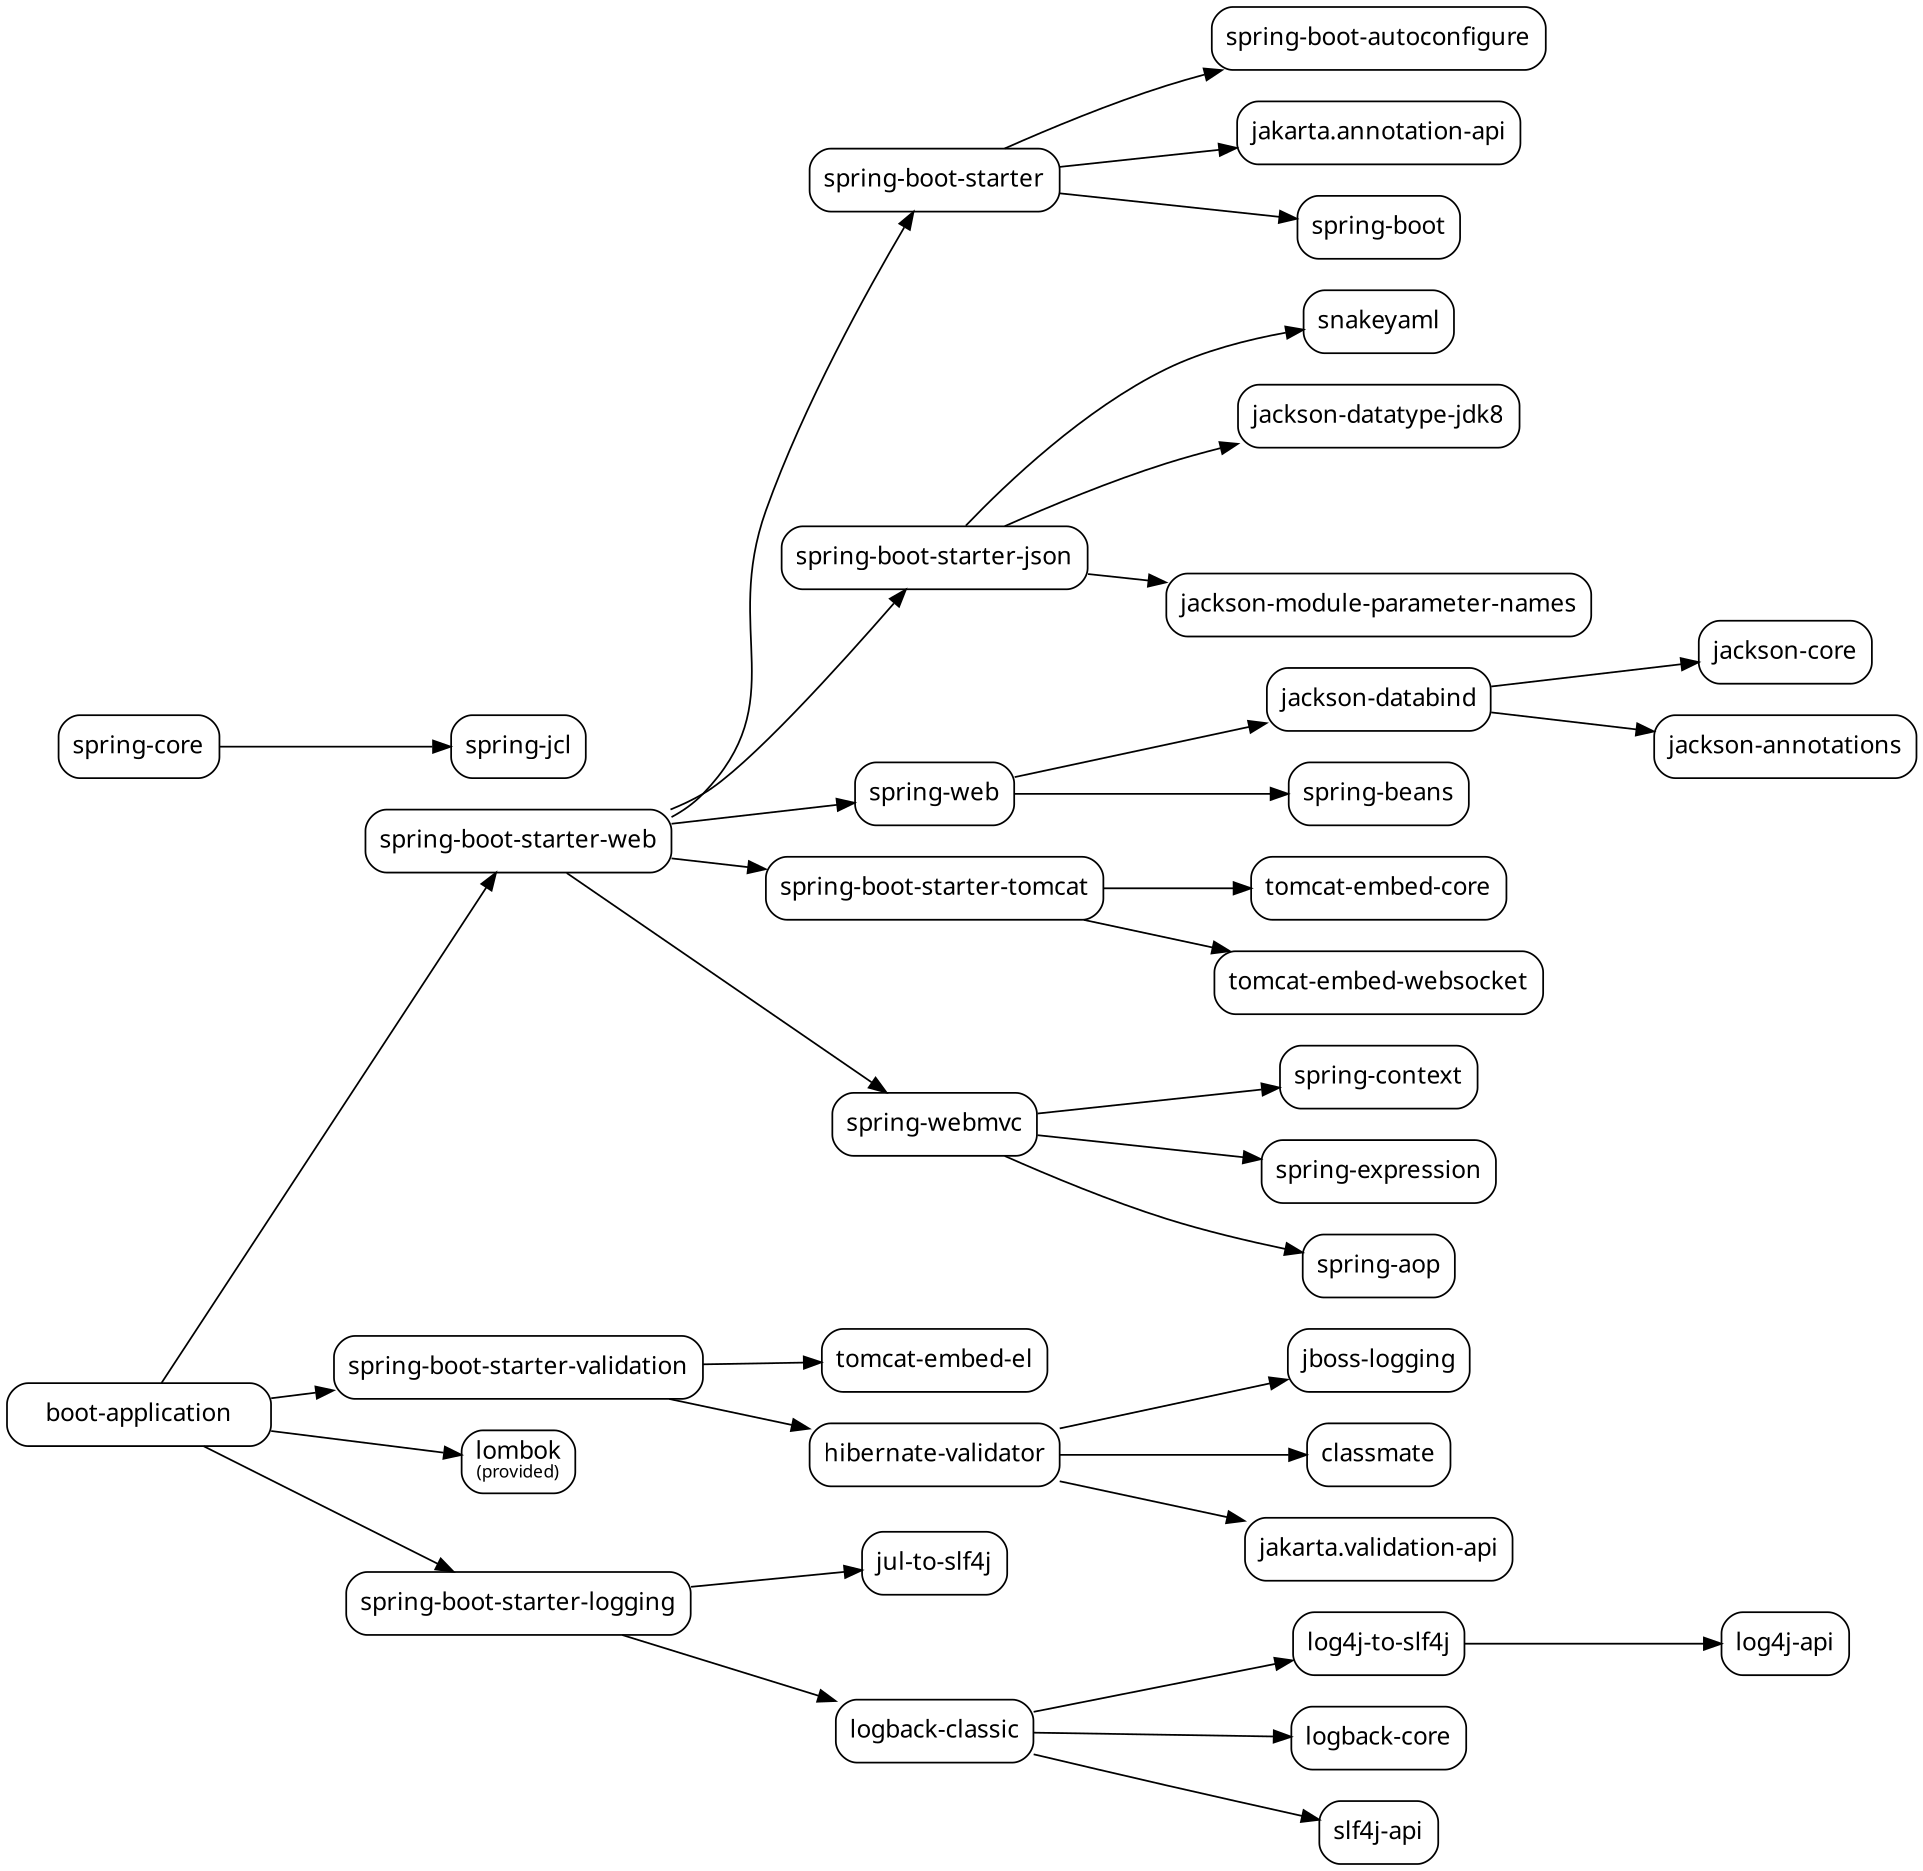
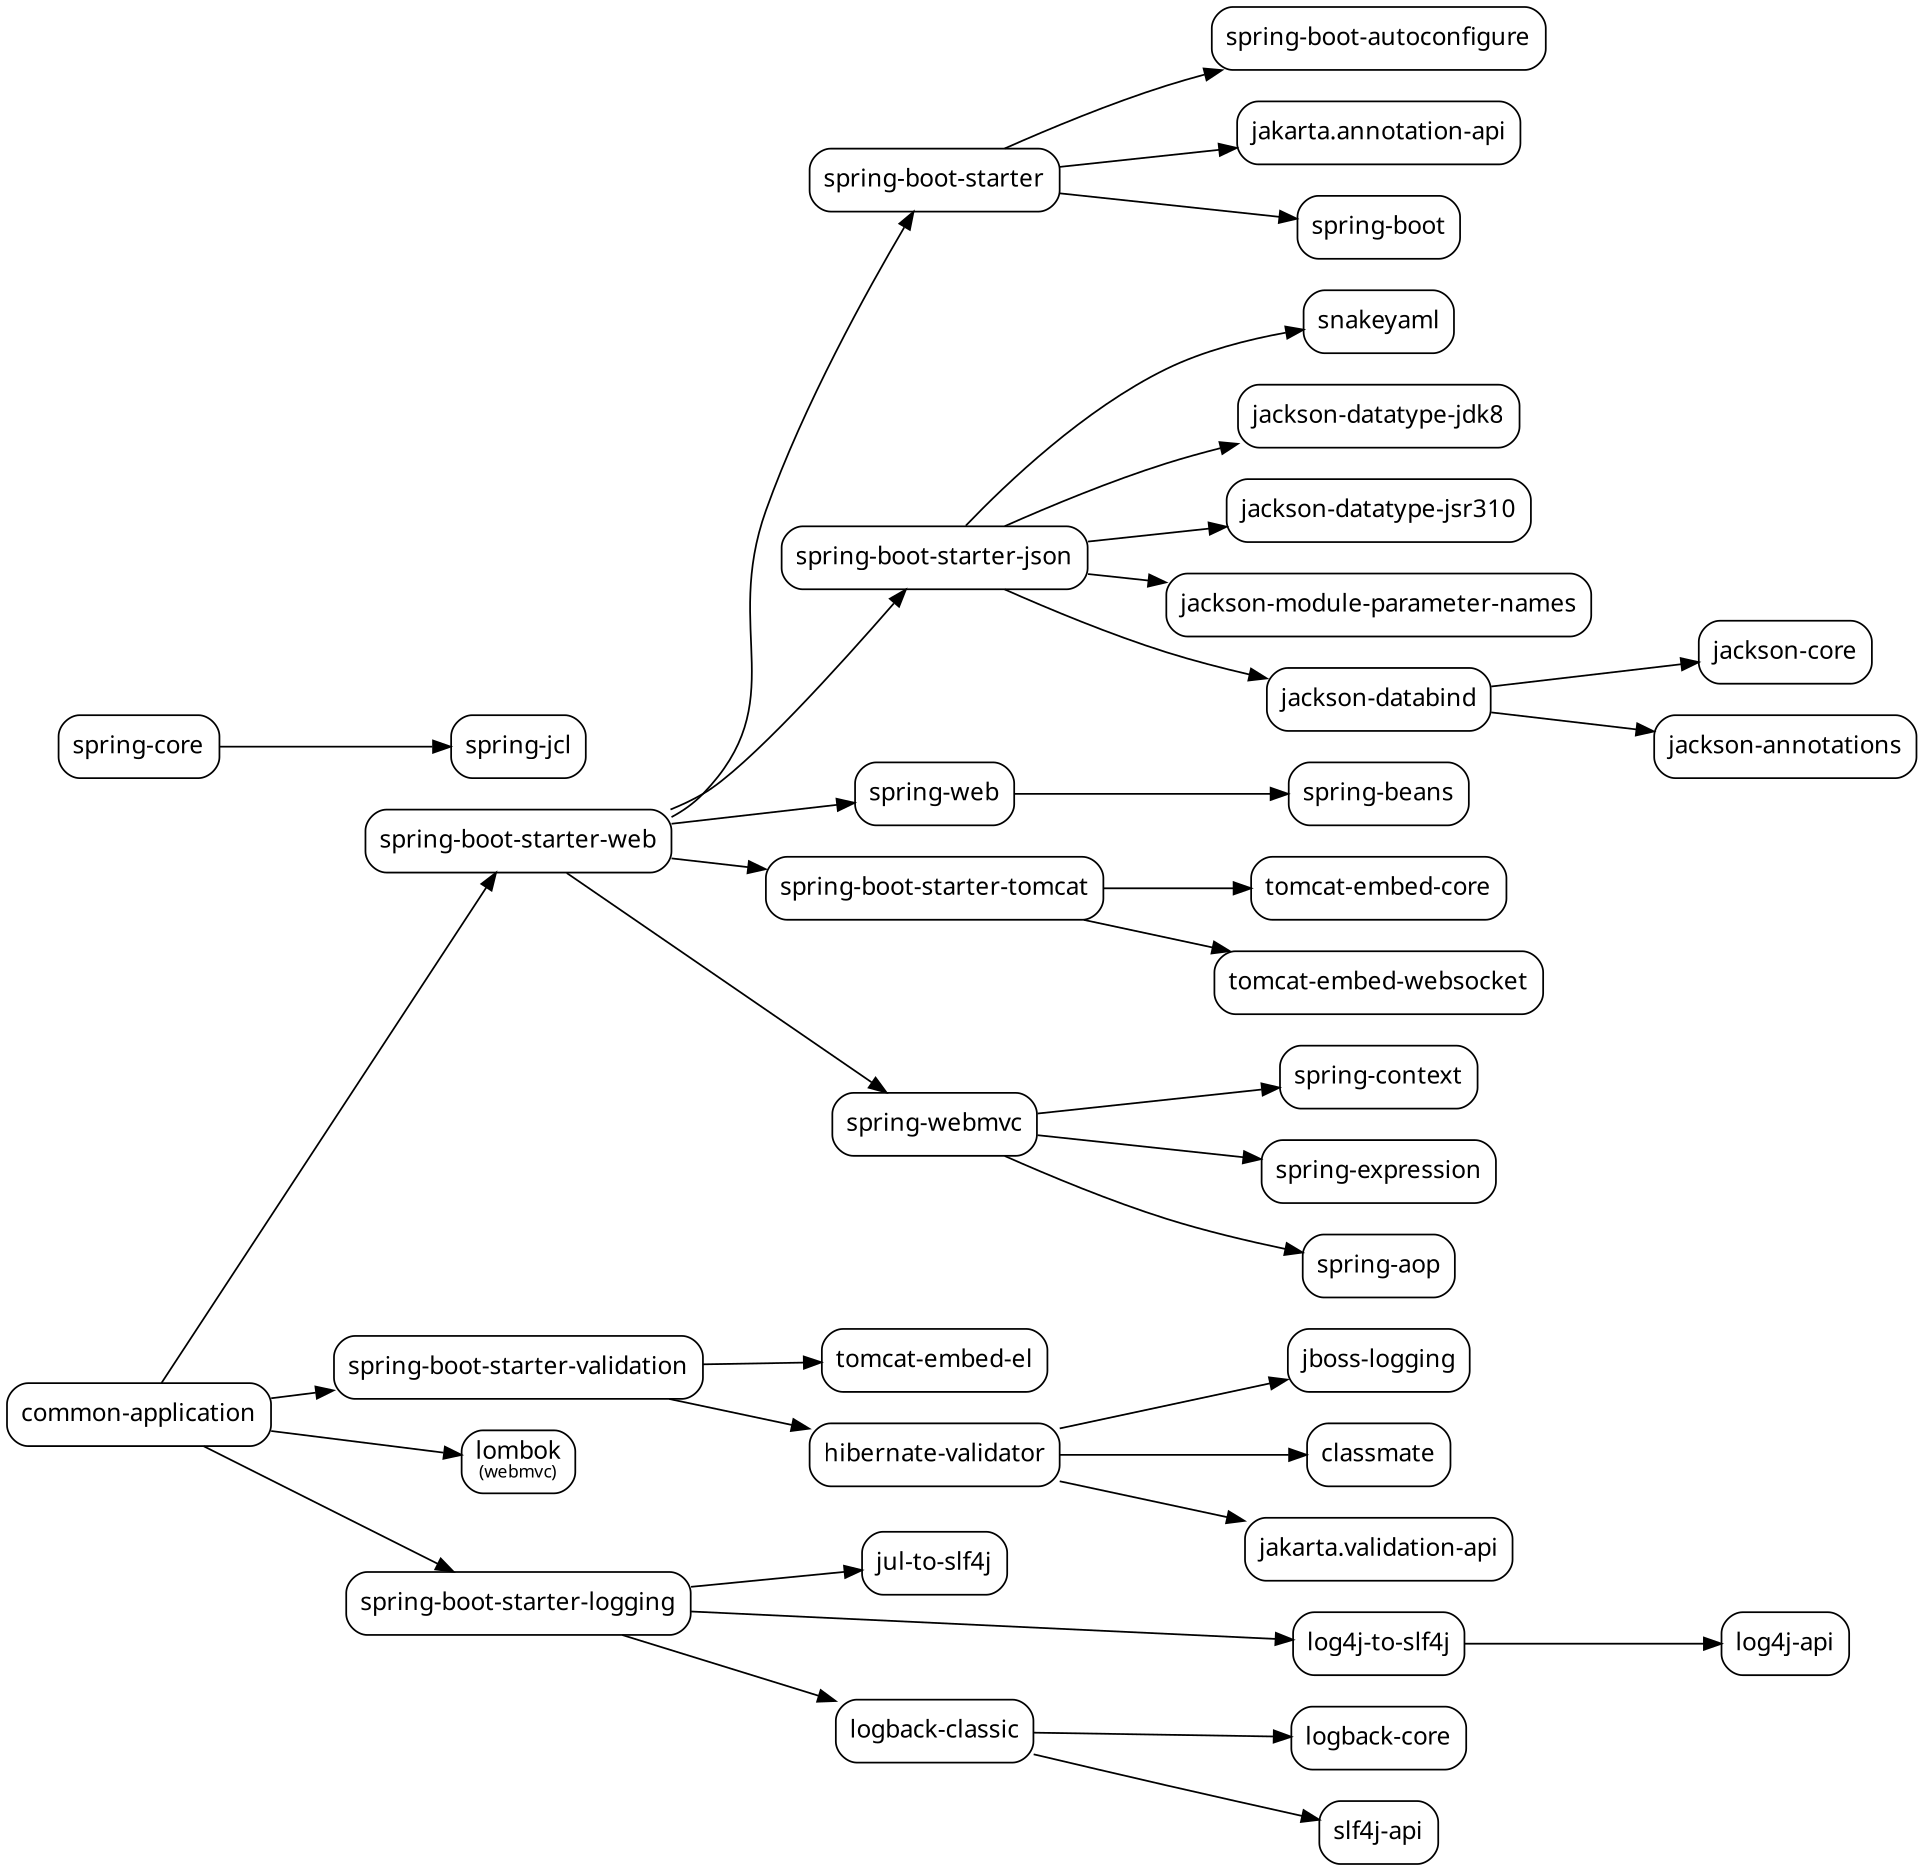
node "jackson-datatype-jsr310": added
edge "spring-web" -> "jackson-databind": now "spring-boot-starter-json" -> "jackson-databind"
node "boot-application": label "boot-application" -> "common-application"
node "lombok": text "(provided)" -> "(webmvc)"
edge "logback-classic" -> "log4j-to-slf4j": now "spring-boot-starter-logging" -> "log4j-to-slf4j"
